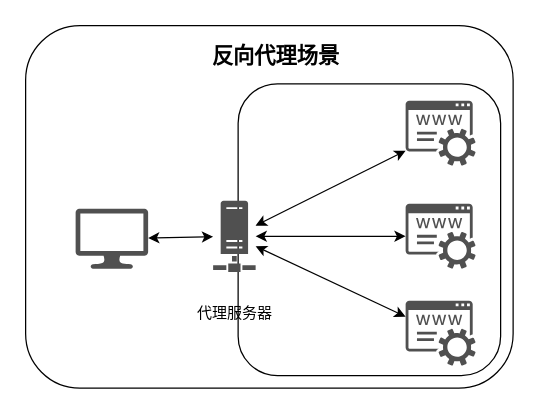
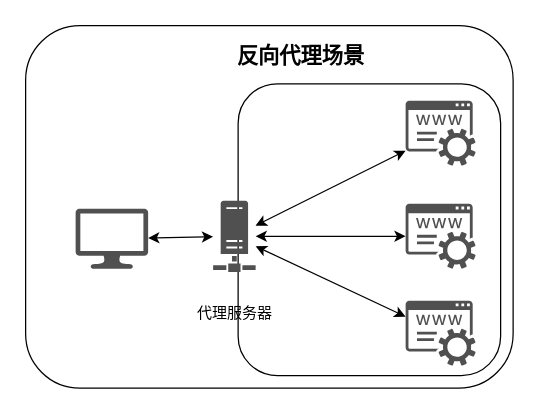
node "反向代理场景": moved (276, 57) -> (301, 57)
